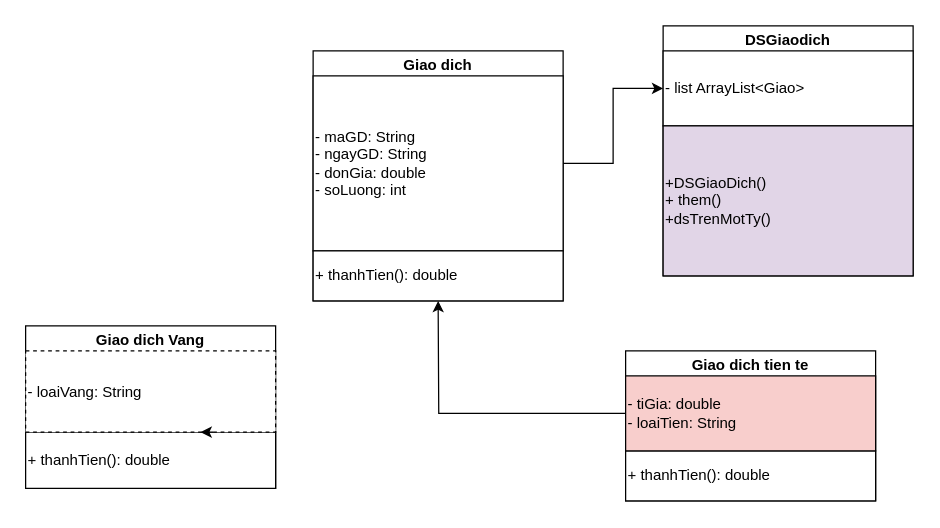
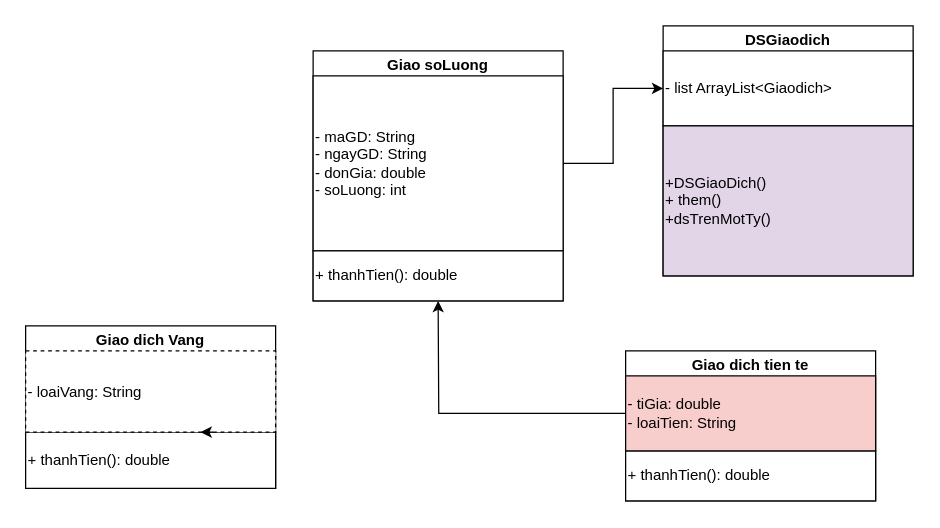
node "Giao dich": label "Giao dich" -> "Giao soLuong"
node "- list ArrayList<Giao>": label "- list ArrayList<Giao>" -> "- list ArrayList<Giaodich>"
